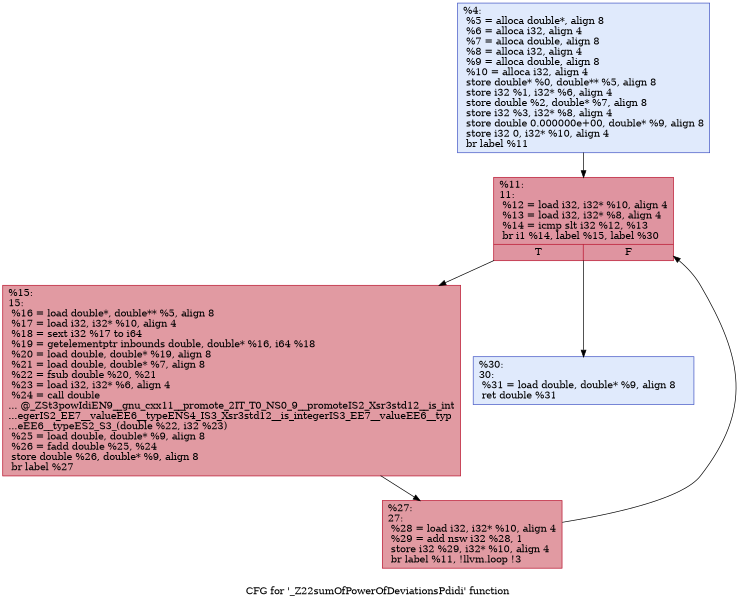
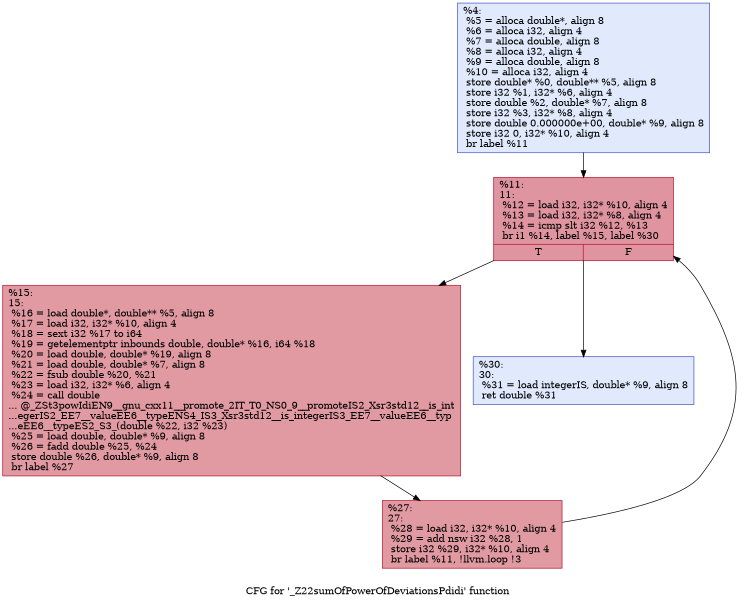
node "%30:": text "%31 = load double, double* %9, align 8" -> "%31 = load integerIS, double* %9, align 8"
